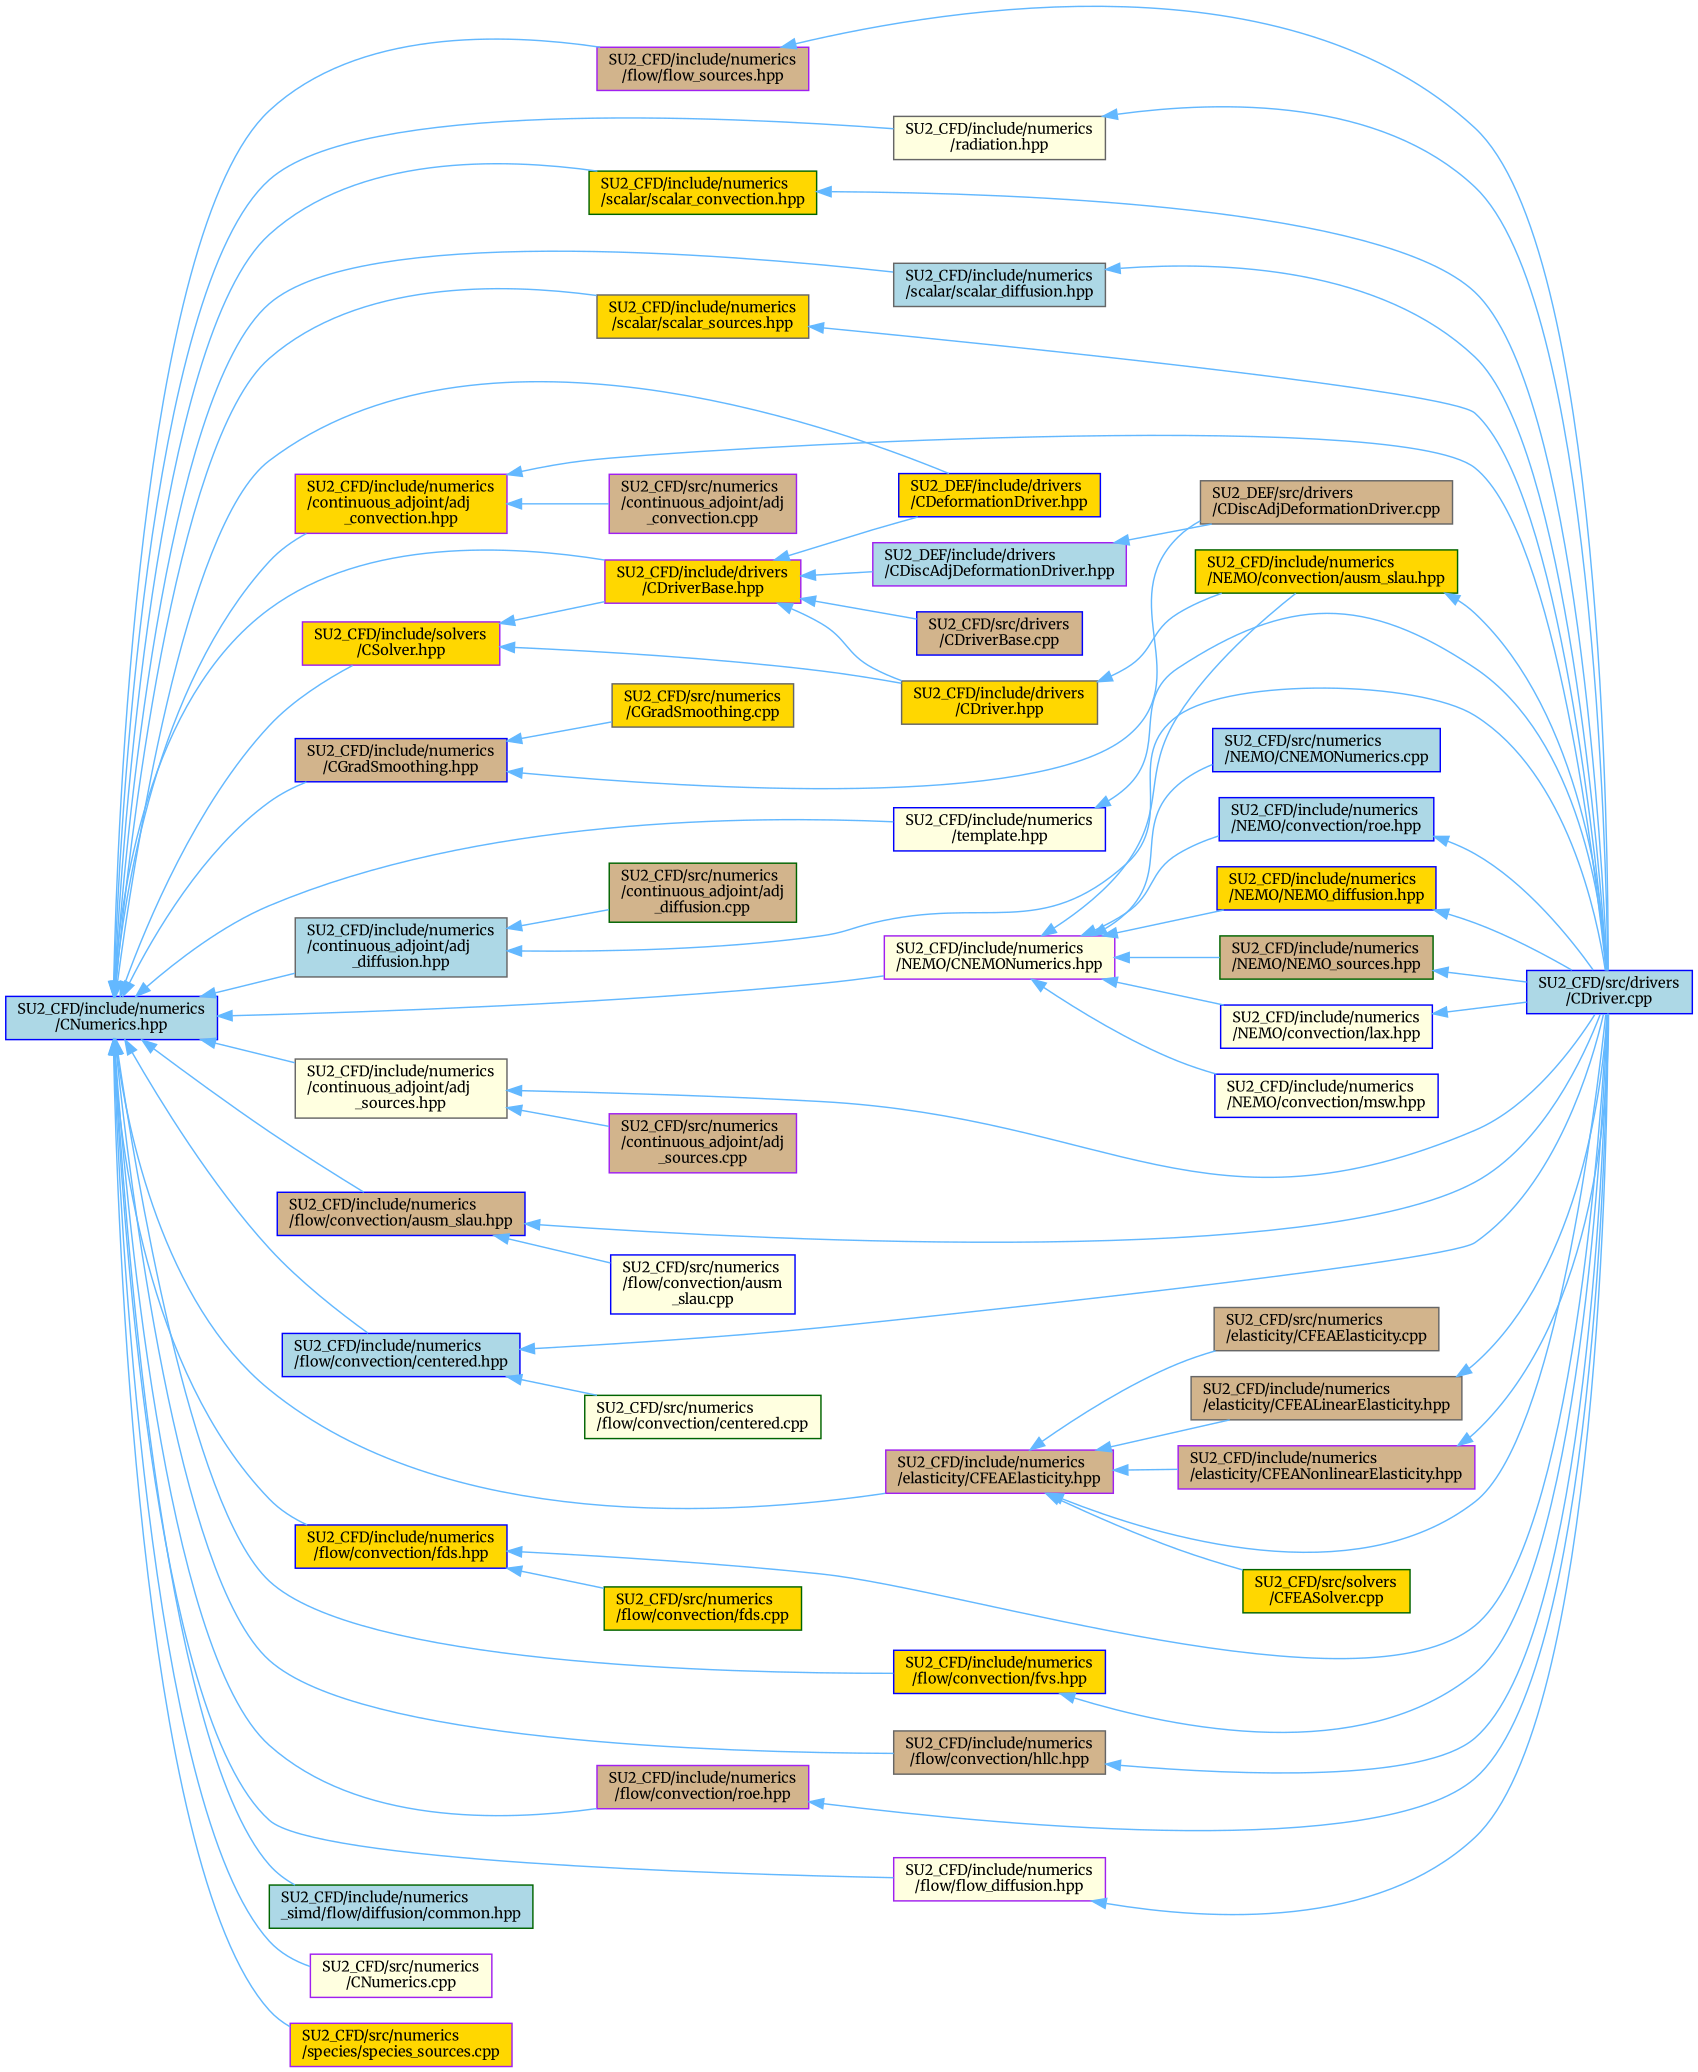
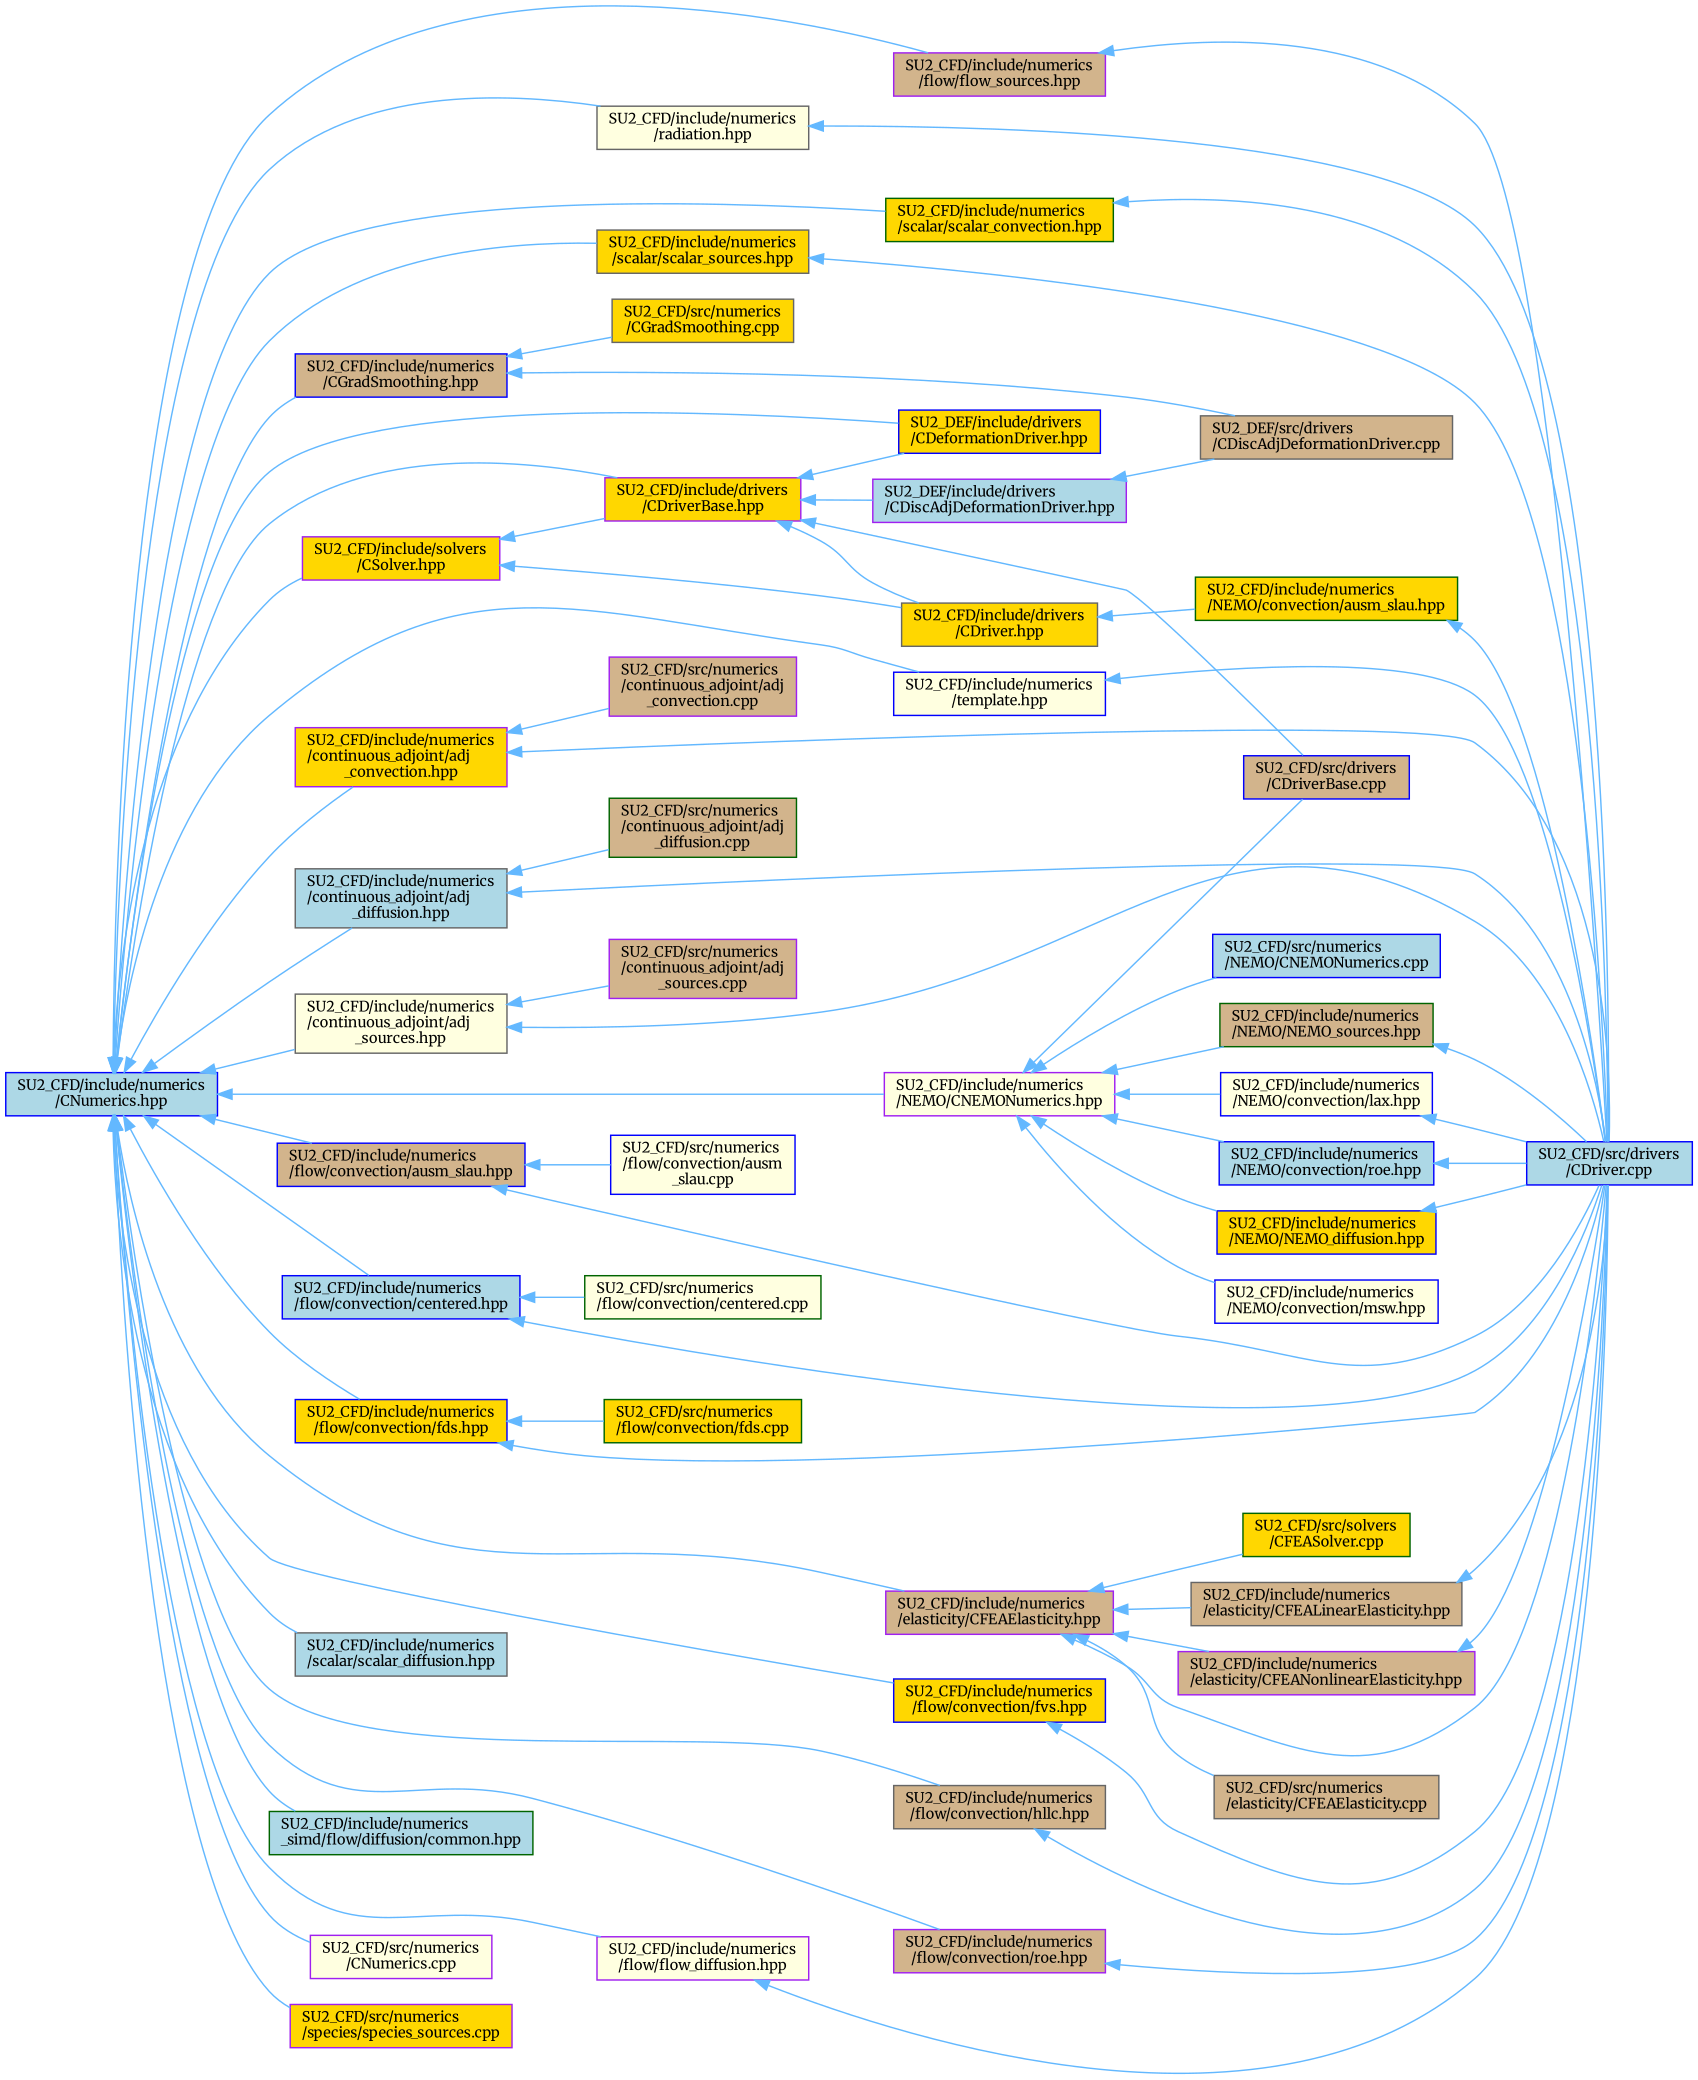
edge "SU2_CFD/src/drivers /CDriver.cpp" -> "SU2_CFD/include/numerics /scalar/scalar_diffusion.hpp": removed
edge "SU2_CFD/include/numerics /NEMO/convection/ausm_slau.hpp" -> "SU2_CFD/include/numerics /NEMO/CNEMONumerics.hpp": now "SU2_CFD/src/drivers /CDriverBase.cpp" -> "SU2_CFD/include/numerics /NEMO/CNEMONumerics.hpp"
